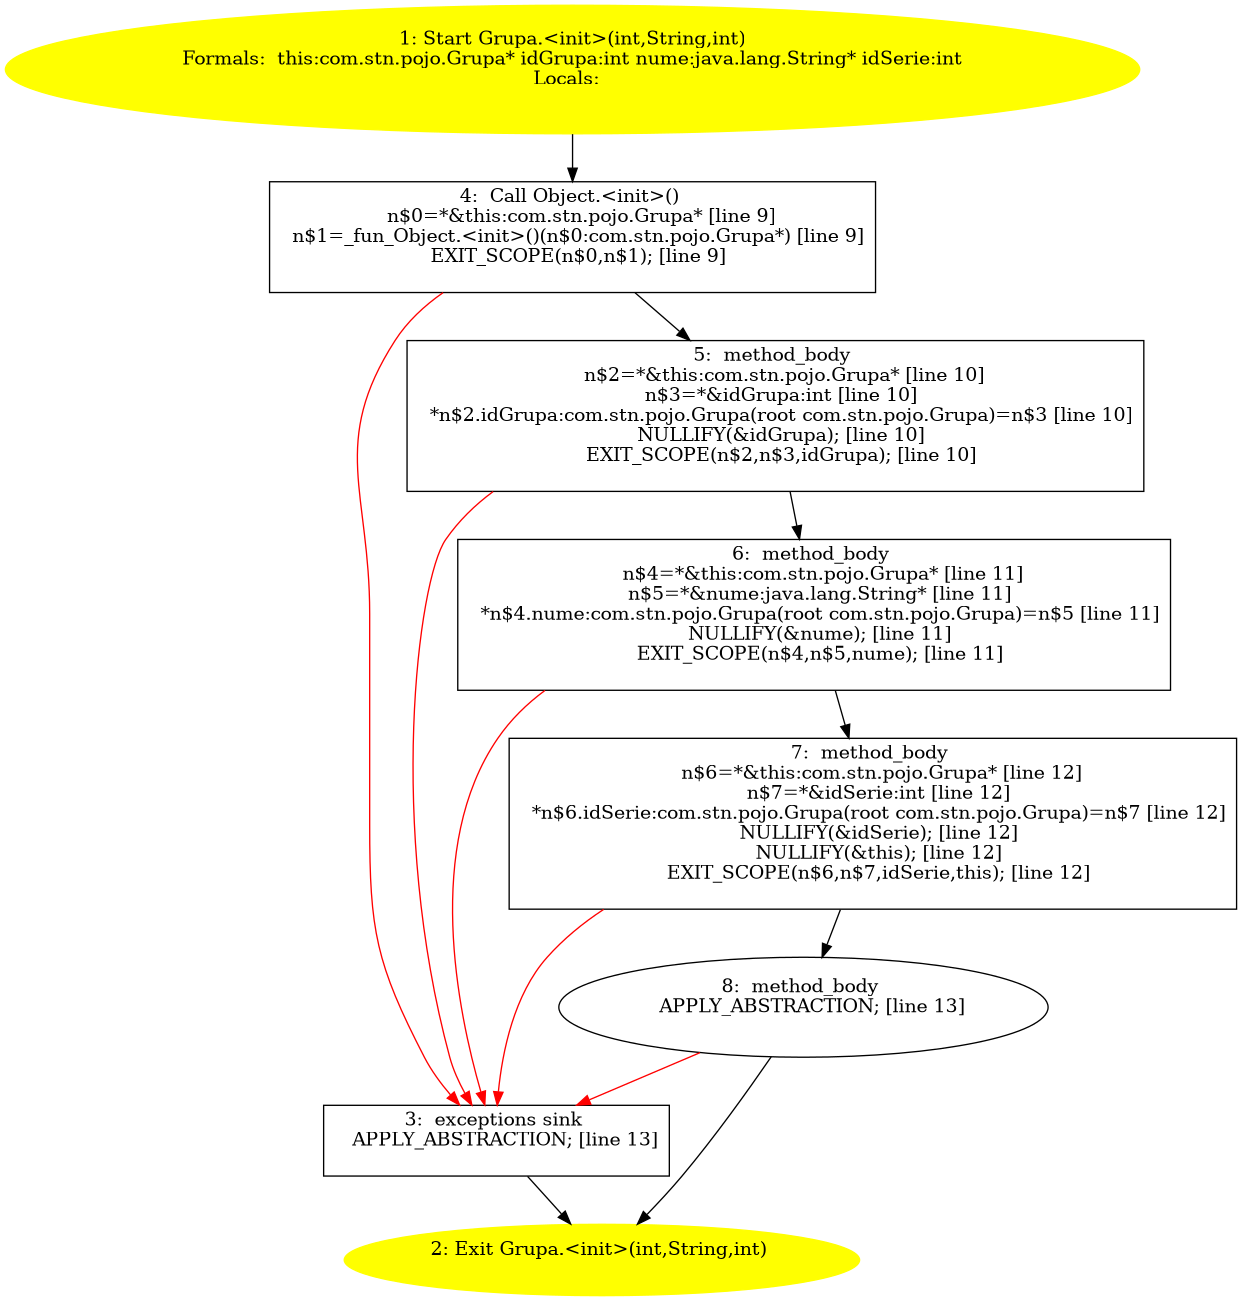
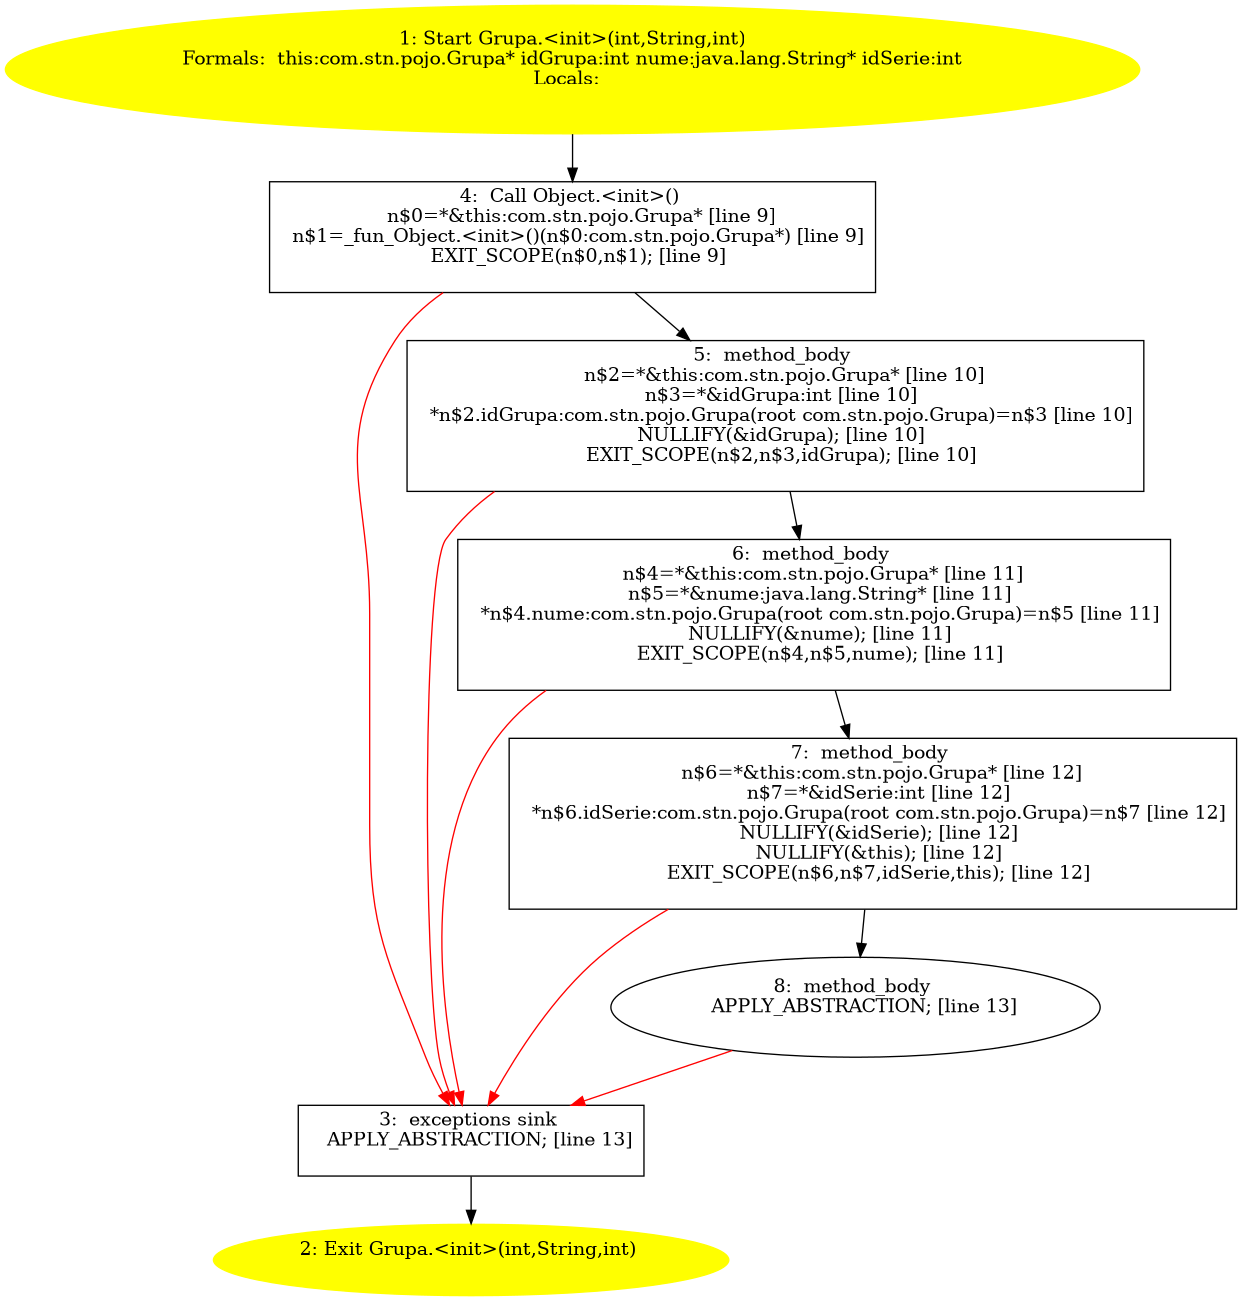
edge "8:  method_body APPLY_ABSTRACTION; [line 13]" -> "2: Exit Grupa.<init>(int,String,int)": removed
